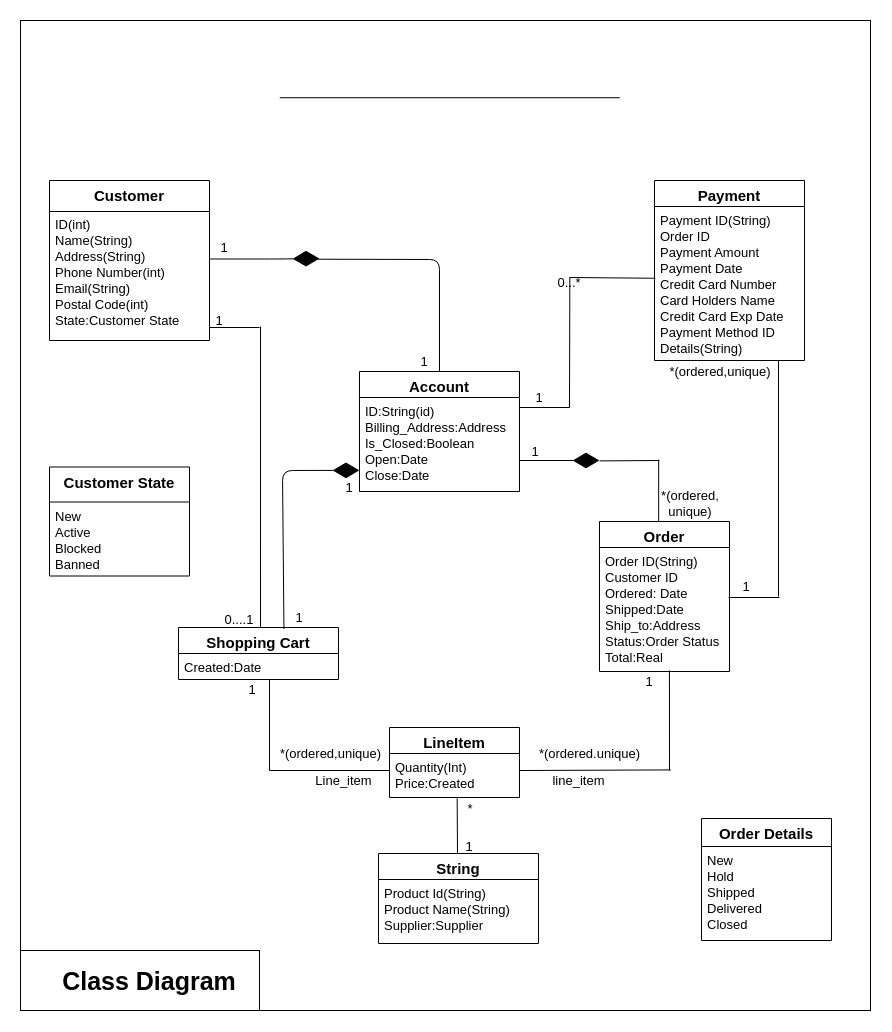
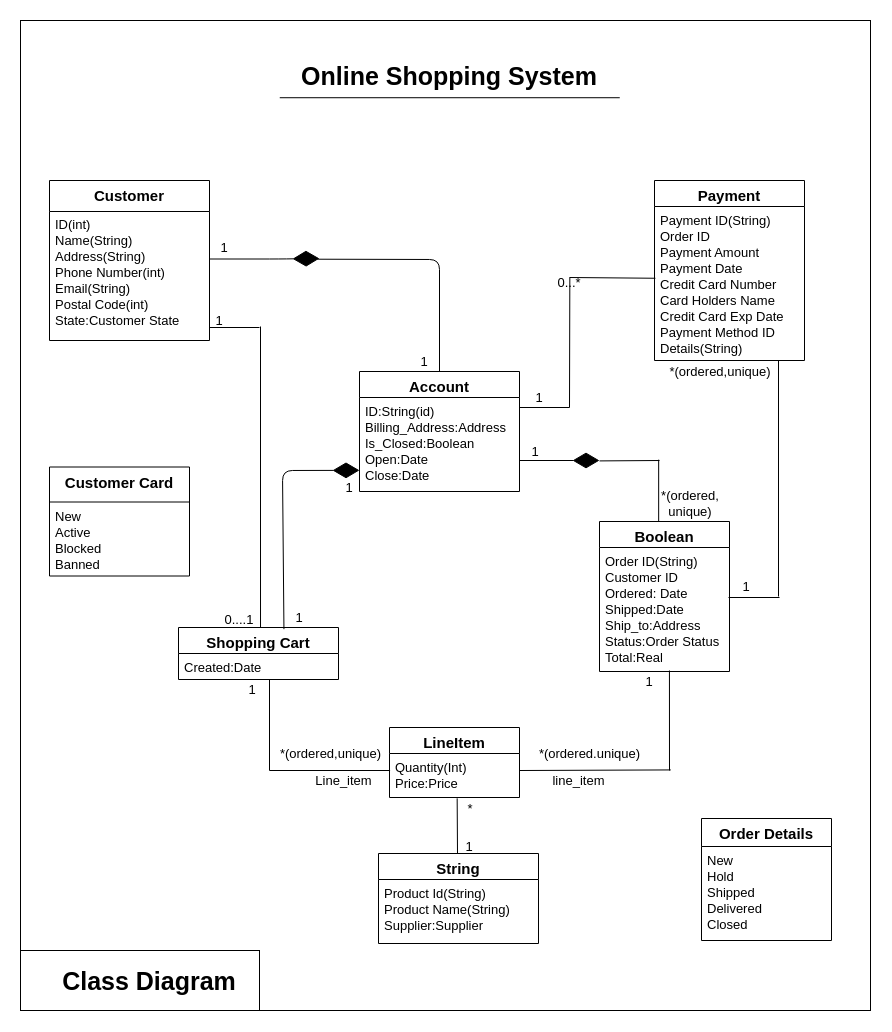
node "Online Shopping System": added
node "Customer State": label "Customer State" -> "Customer Card"
node "Order": label "Order" -> "Boolean"
node "Quantity(Int) Price:Created": label "Quantity(Int) Price:Created" -> "Quantity(Int) Price:Price"
